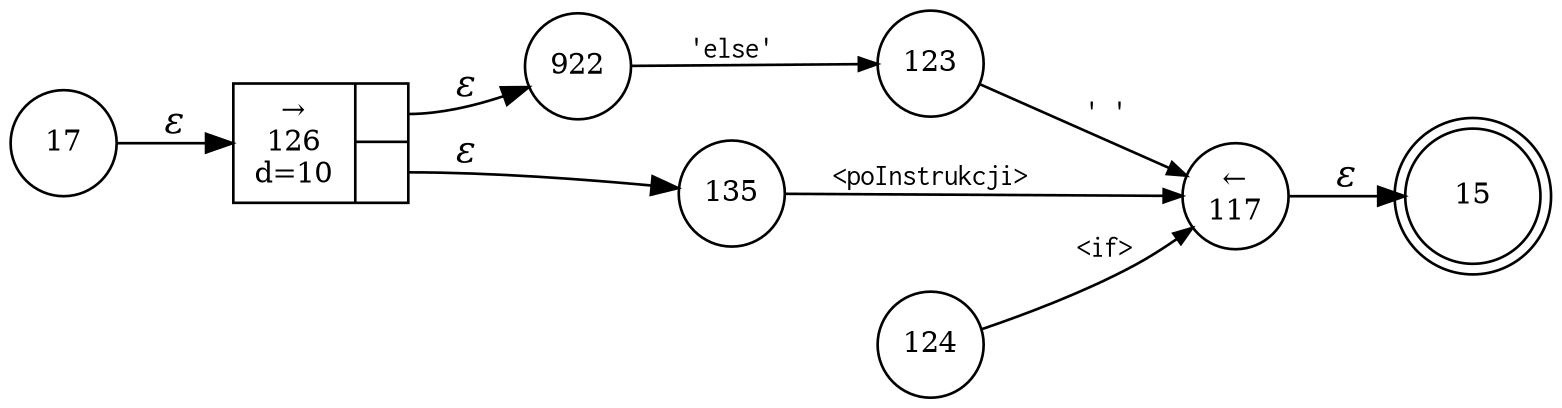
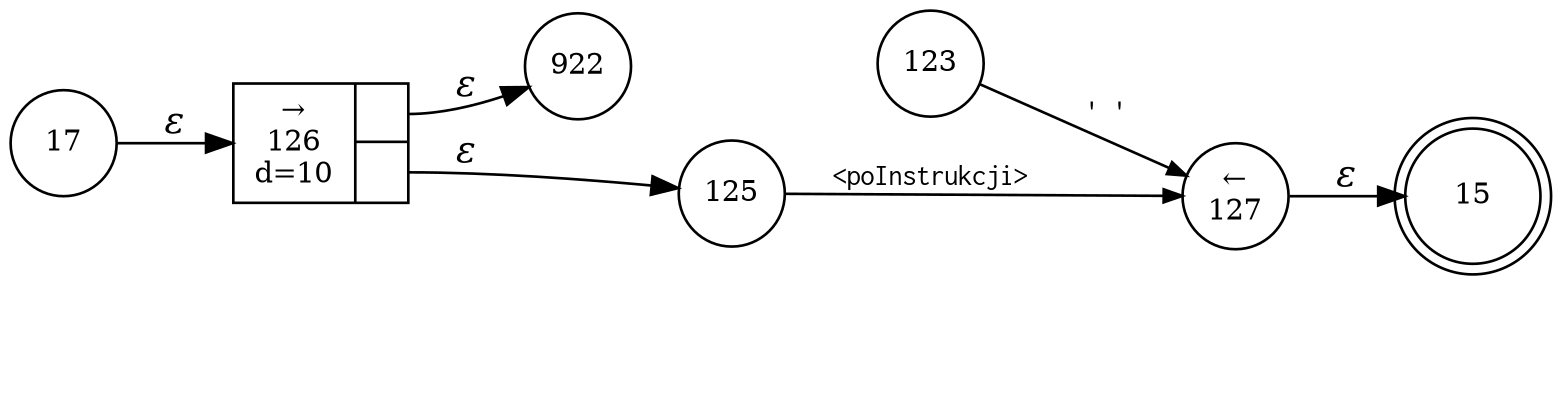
edge "922" -> "123": removed, label "'else'"
node "135": label "135" -> "125"
node "← 117": label "← 117" -> "← 127"
node "124": removed
